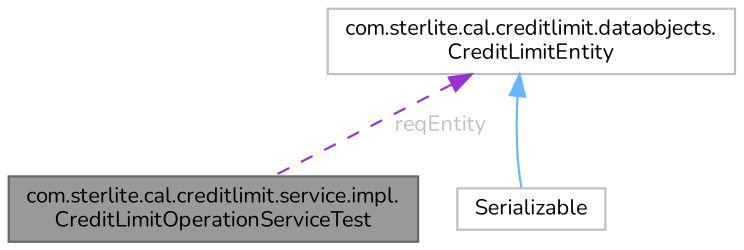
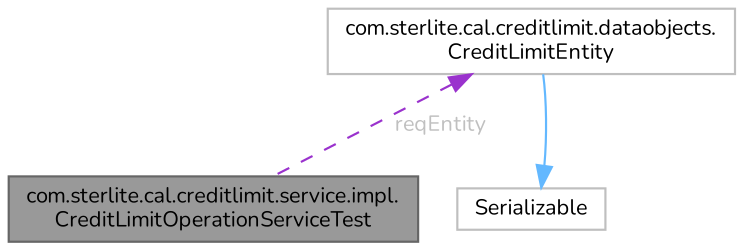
edge "Serializable" -> "com.sterlite.cal.creditlimit.dataobjects. CreditLimitEntity": reversed
